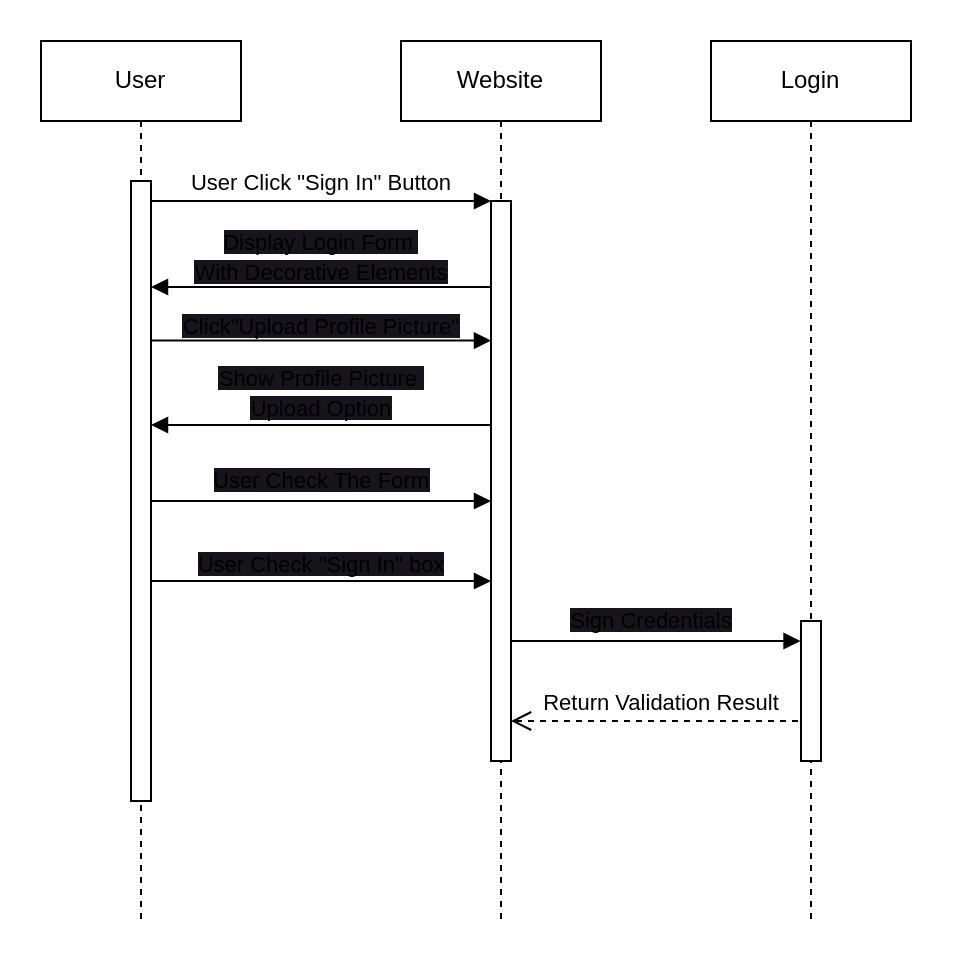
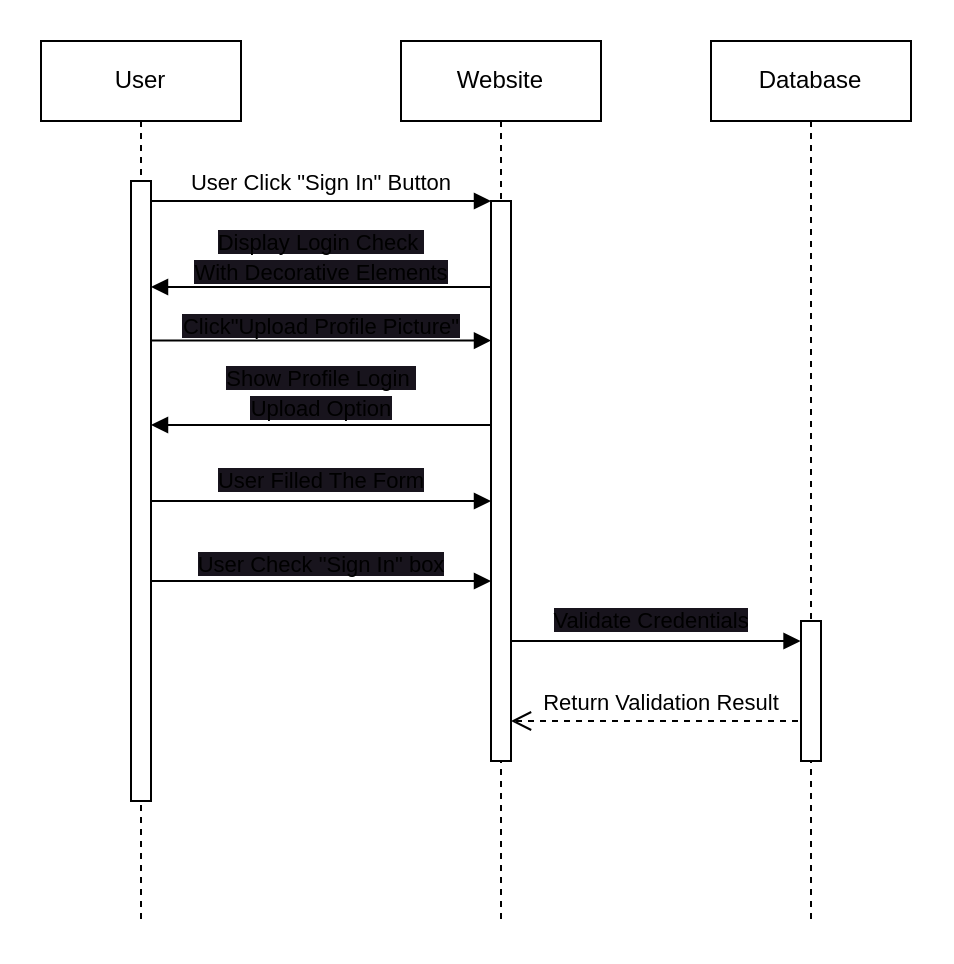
node "Login": label "Login" -> "Database"
node "Display Login Form With Decorative Elements": label "Display Login Form With Decorative Elements" -> "Display Login Check With Decorative Elements"
node "Show Profile Picture Upload Option": label "Show Profile Picture Upload Option" -> "Show Profile Login Upload Option"
node "User Check The Form": label "User Check The Form" -> "User Filled The Form"
node "Sign Credentials": label "Sign Credentials" -> "Validate Credentials"
